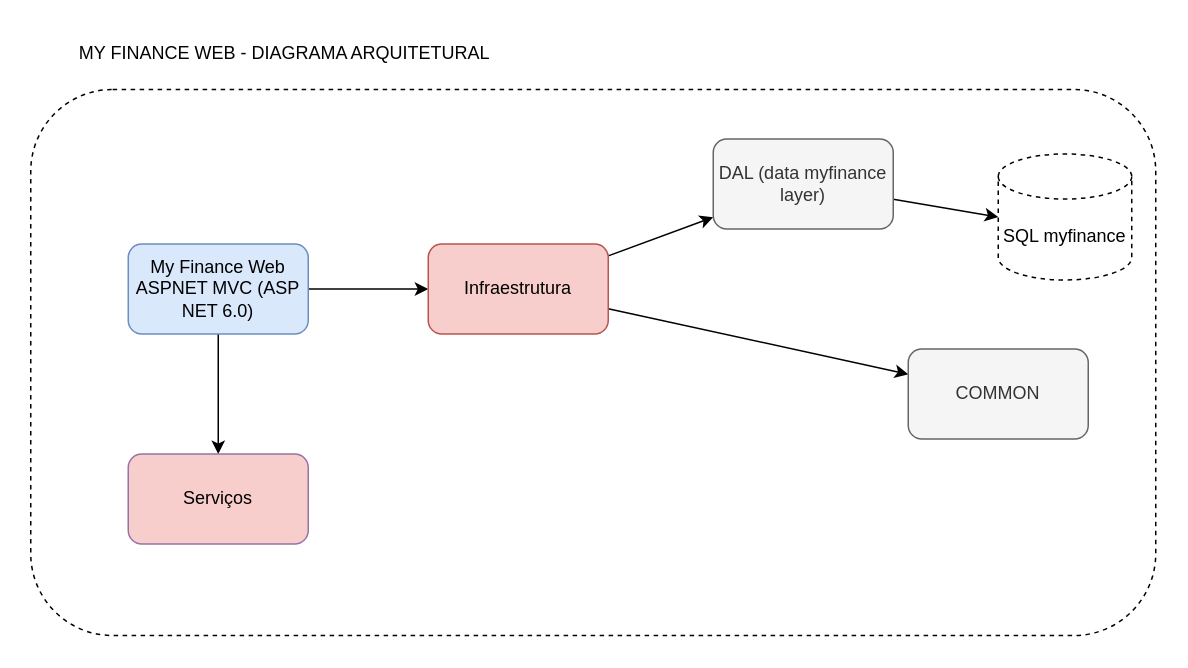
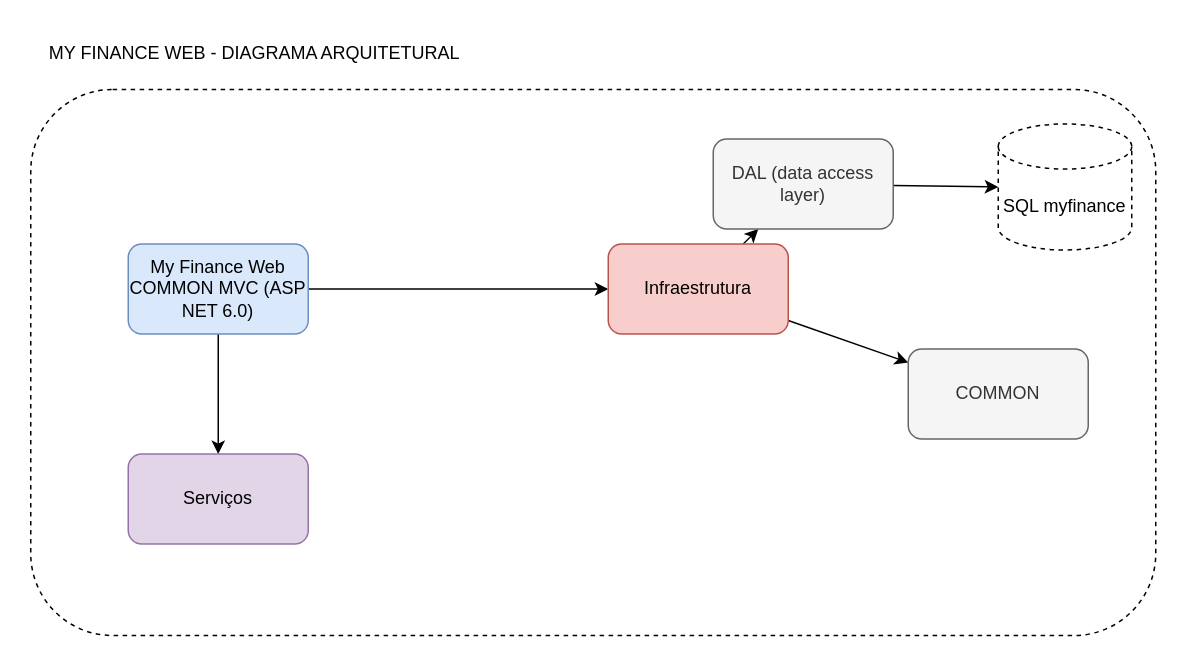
node "MY FINANCE WEB - DIAGRAMA ARQUITETURAL": moved (285, 53) -> (255, 53)
node "DAL (data myfinance layer)": label "DAL (data myfinance layer)" -> "DAL (data access layer)"
node "SQL myfinance": moved (1065, 217) -> (1065, 187)
node "My Finance Web ASPNET MVC (ASP NET 6.0)": label "My Finance Web ASPNET MVC (ASP NET 6.0)" -> "My Finance Web COMMON MVC (ASP NET 6.0)"
node "Infraestrutura": moved (518, 289) -> (698, 289)
node "Serviços": fillcolor #f8cecc -> #e1d5e7
